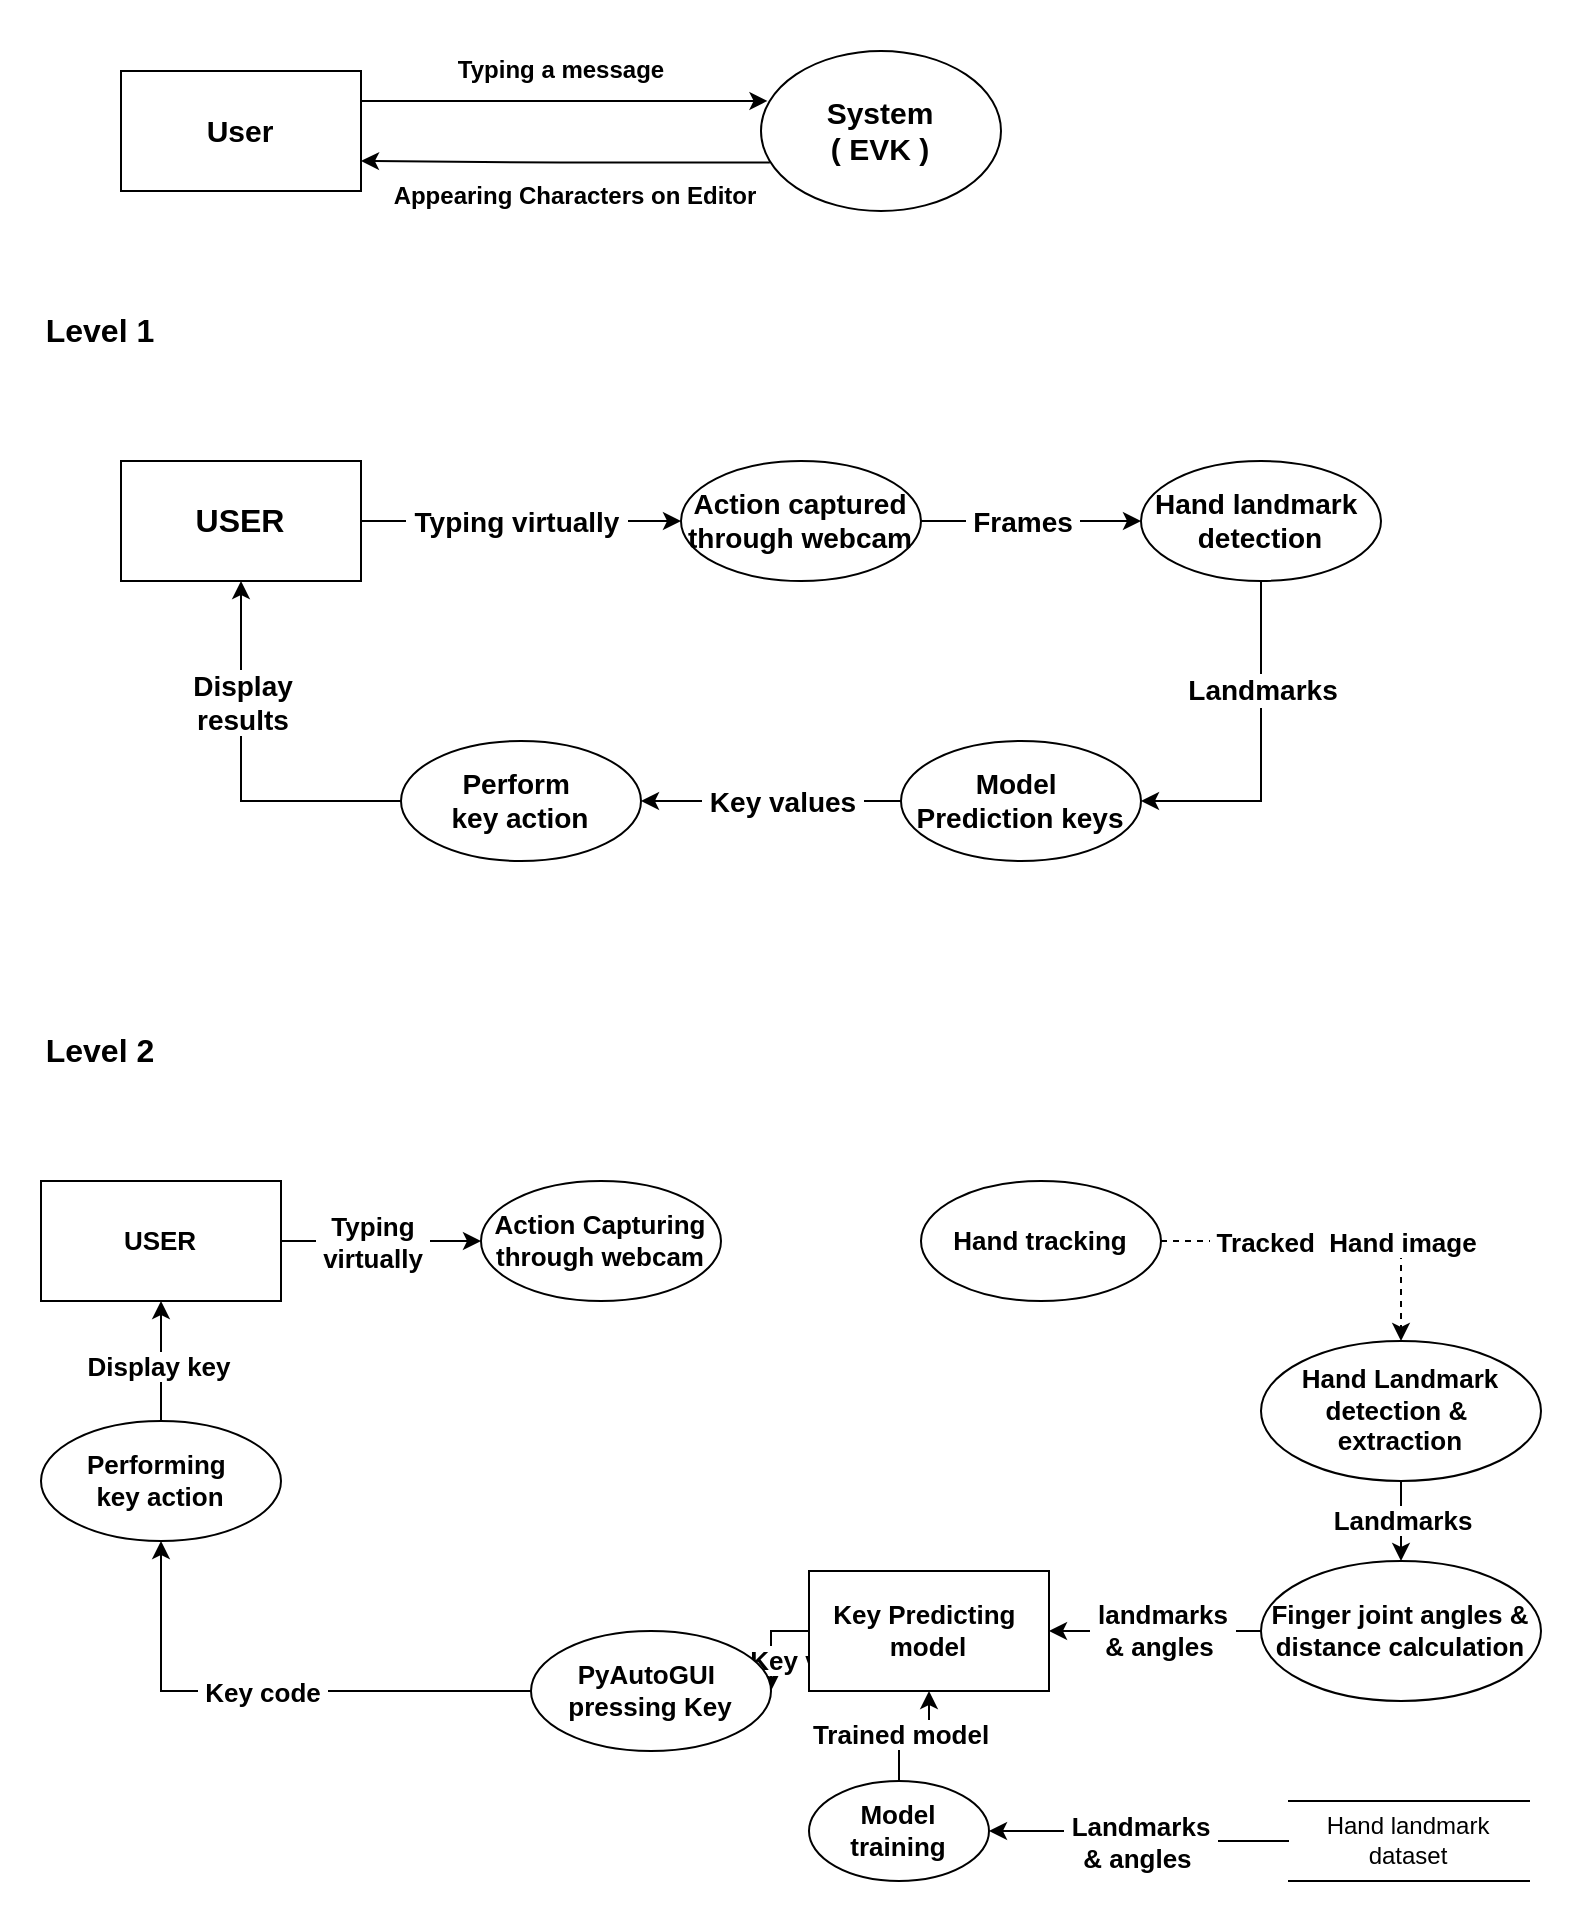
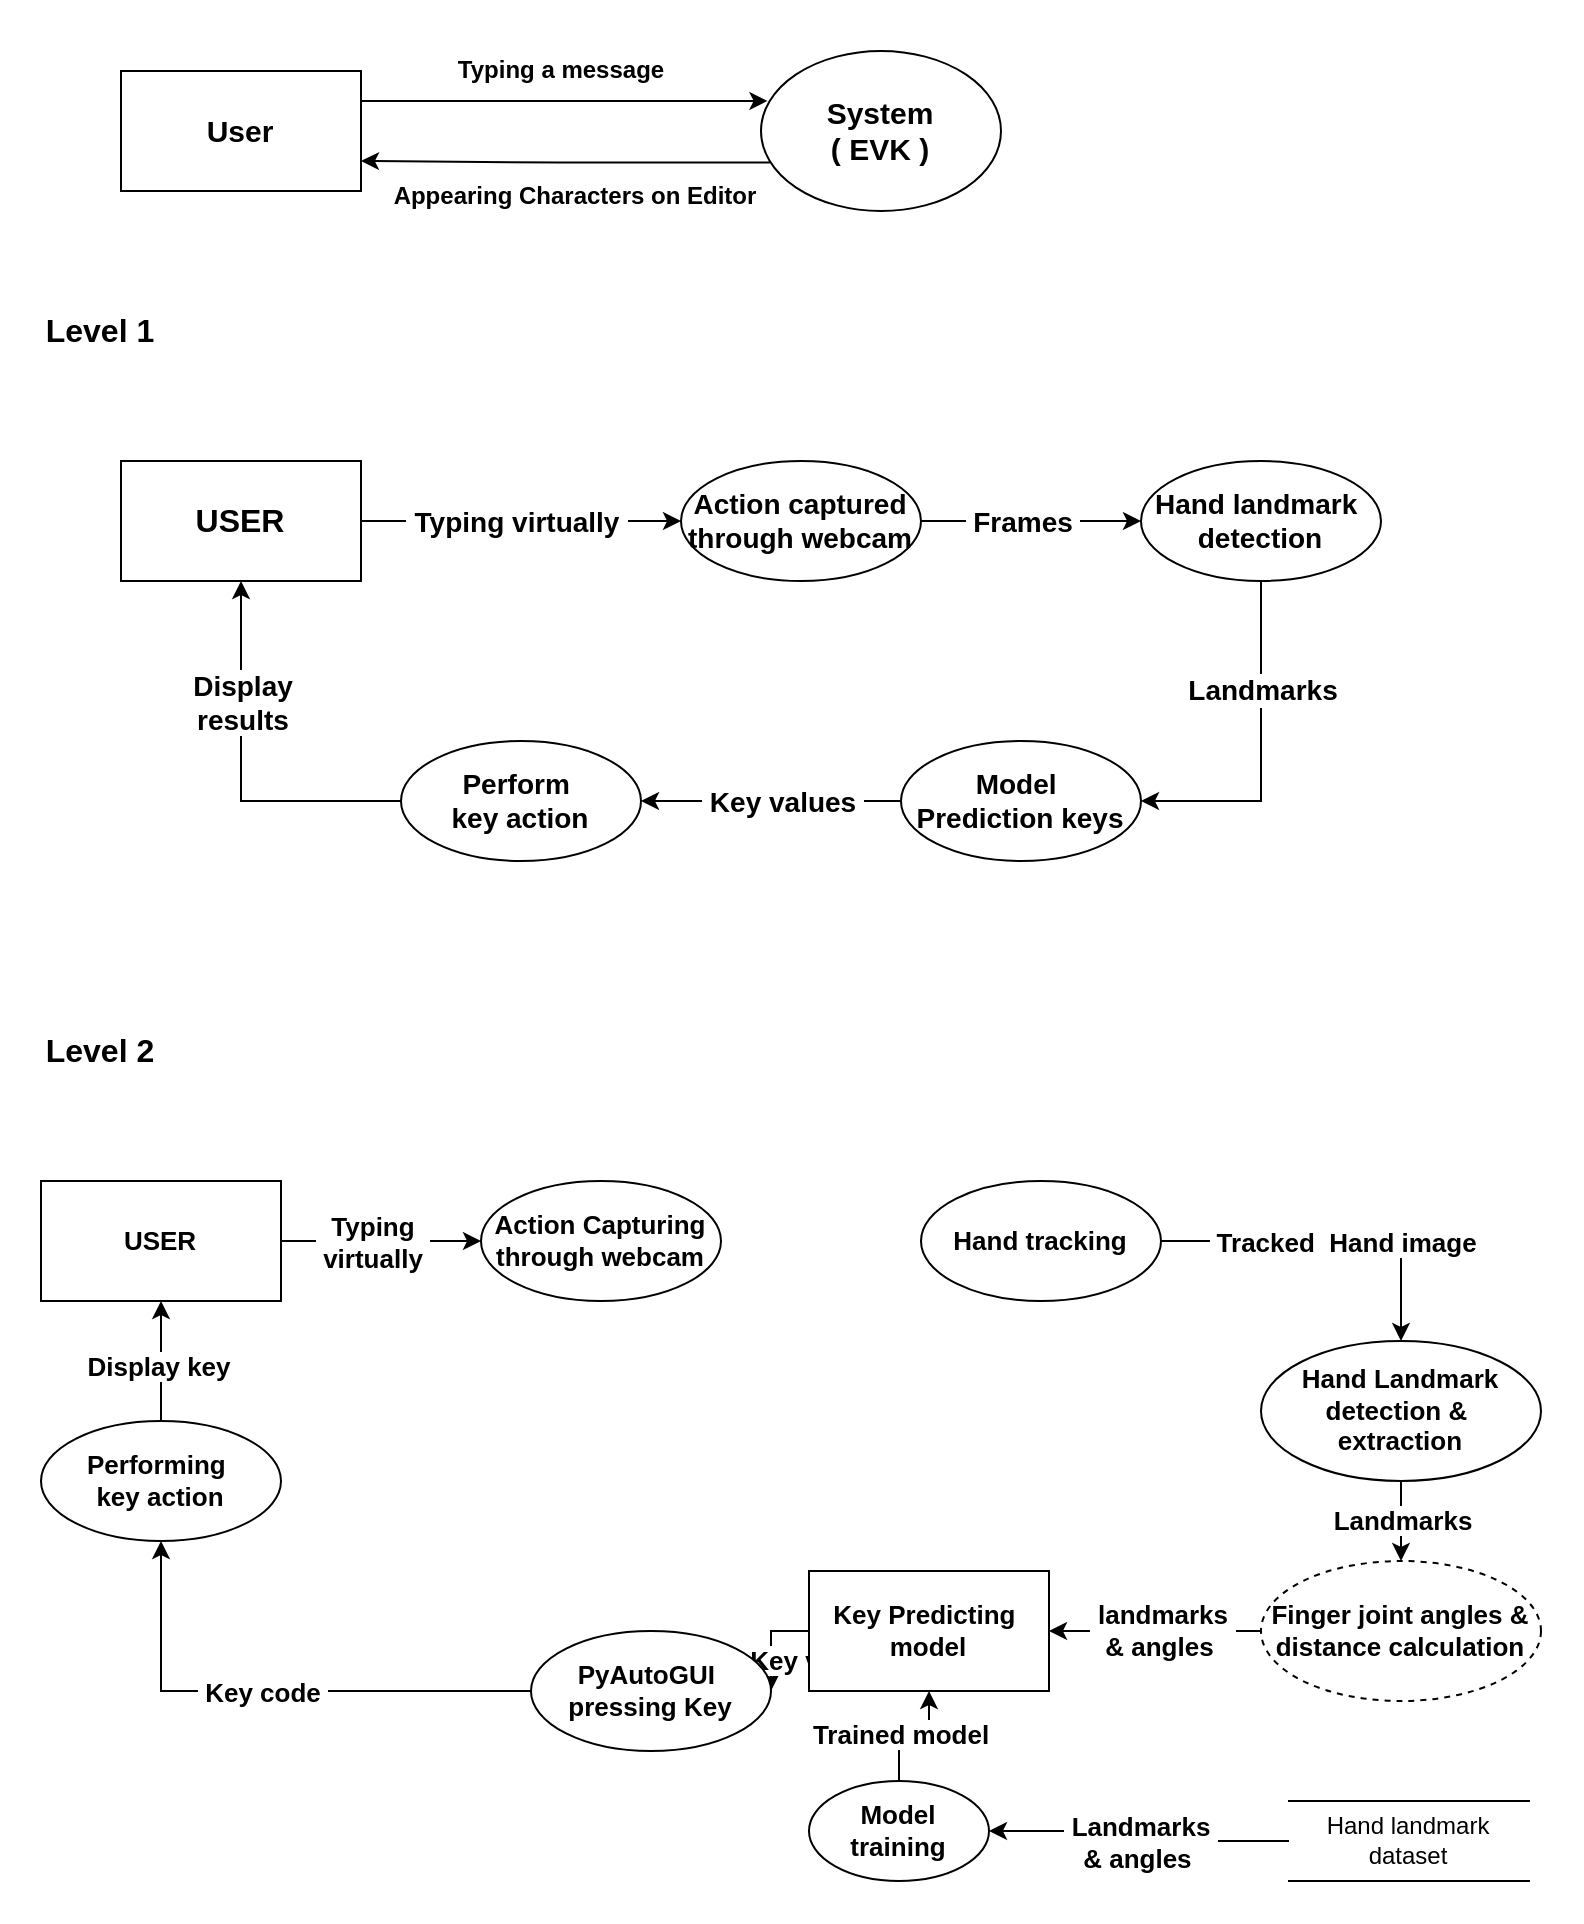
edge "Hand tracking" -> "Hand Landmark detection & extraction": style dashed -> solid
node "Finger joint angles & distance calculation": style solid -> dashed
